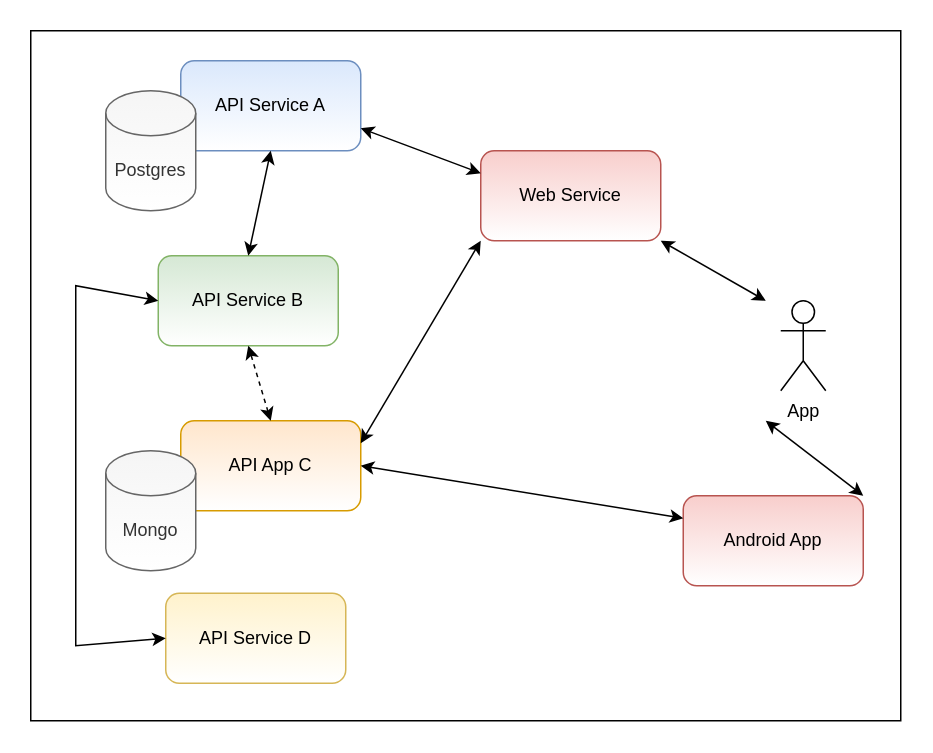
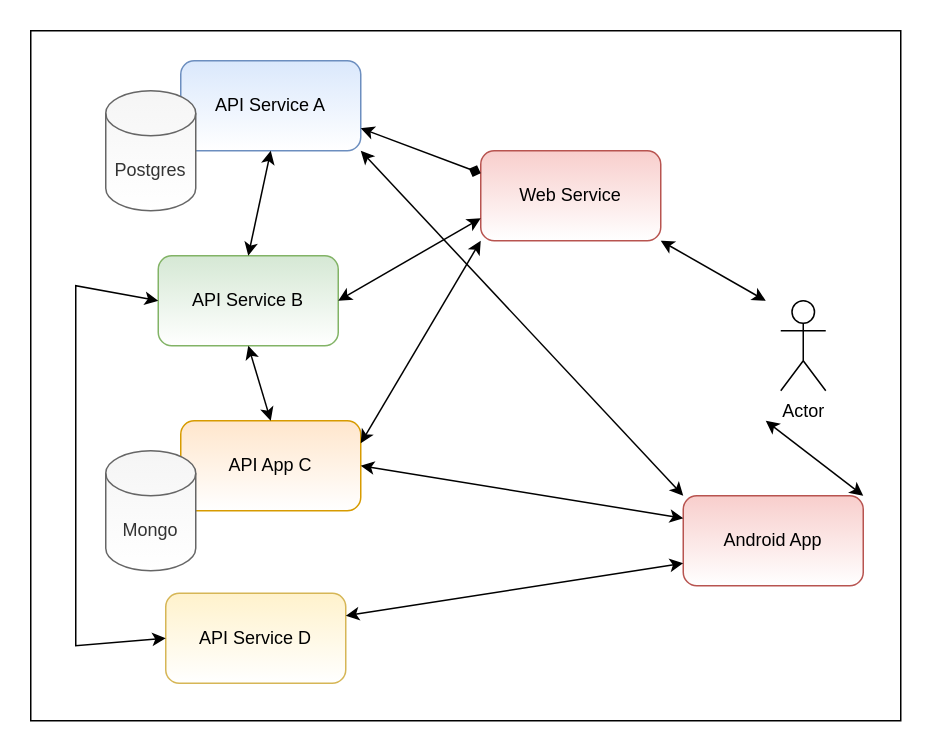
edge "API Service A" -- "Web Service": arrowhead classic -> diamond
edge "Web Service" -- "API Service B": added
edge "API Service A" -- "Android App": added
edge "API Service B" -- "API App C": style dashed -> solid
node "App": label "App" -> "Actor"
edge "Android App" -- "API Service D": added
